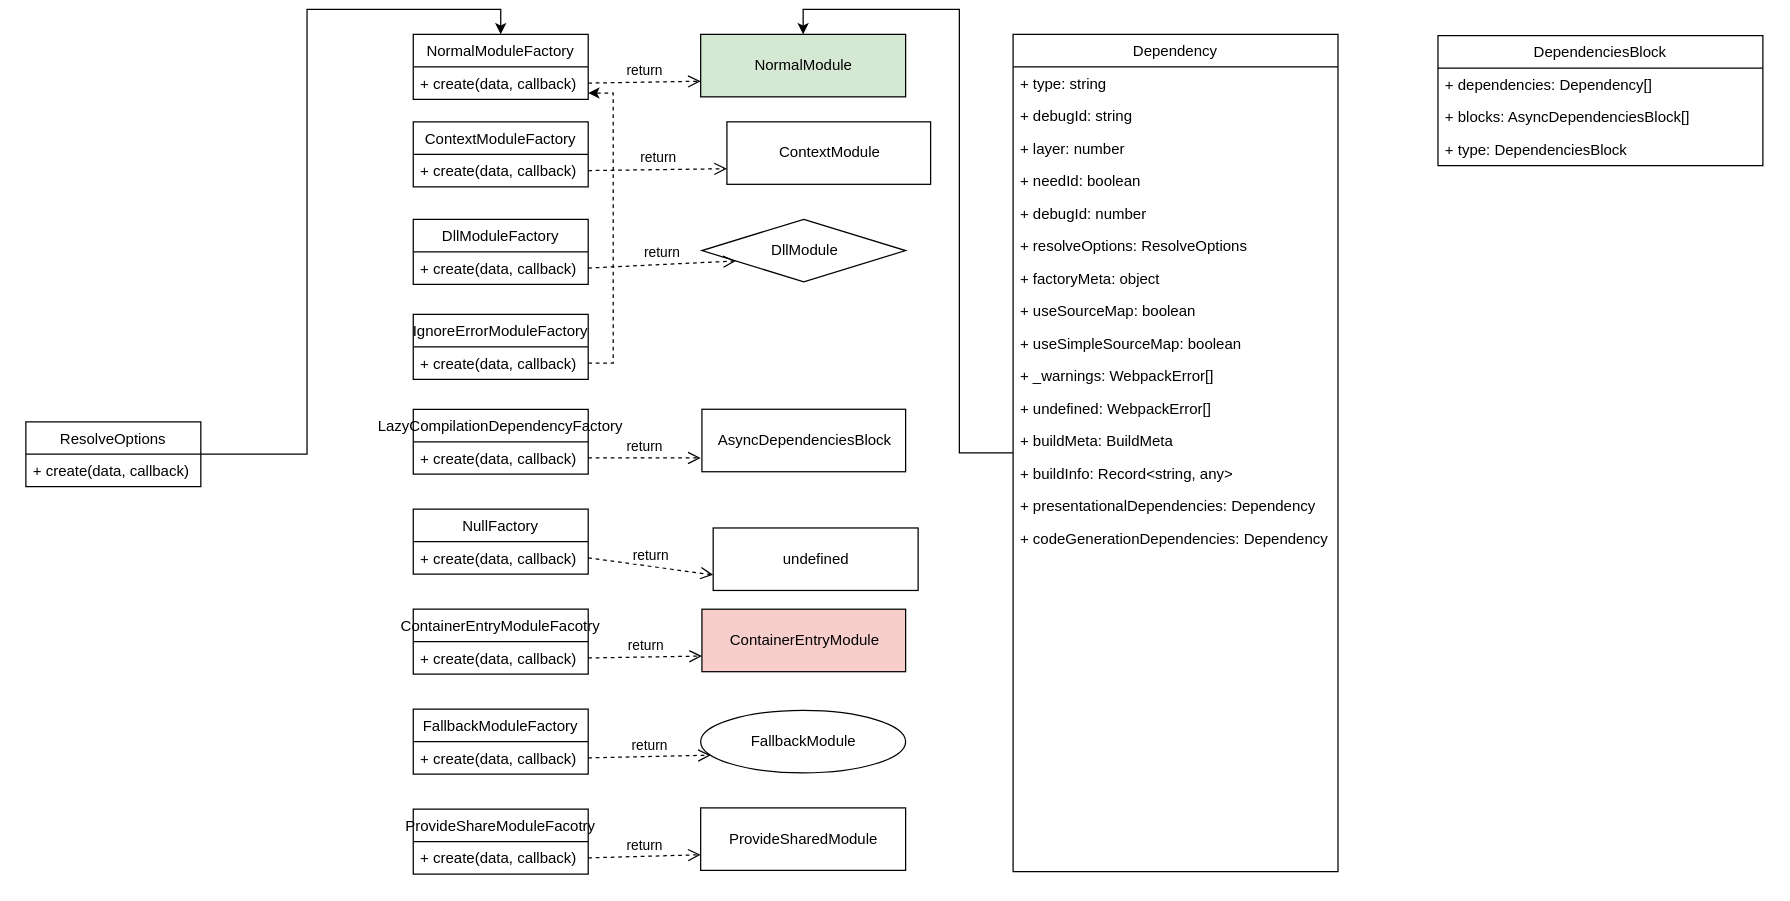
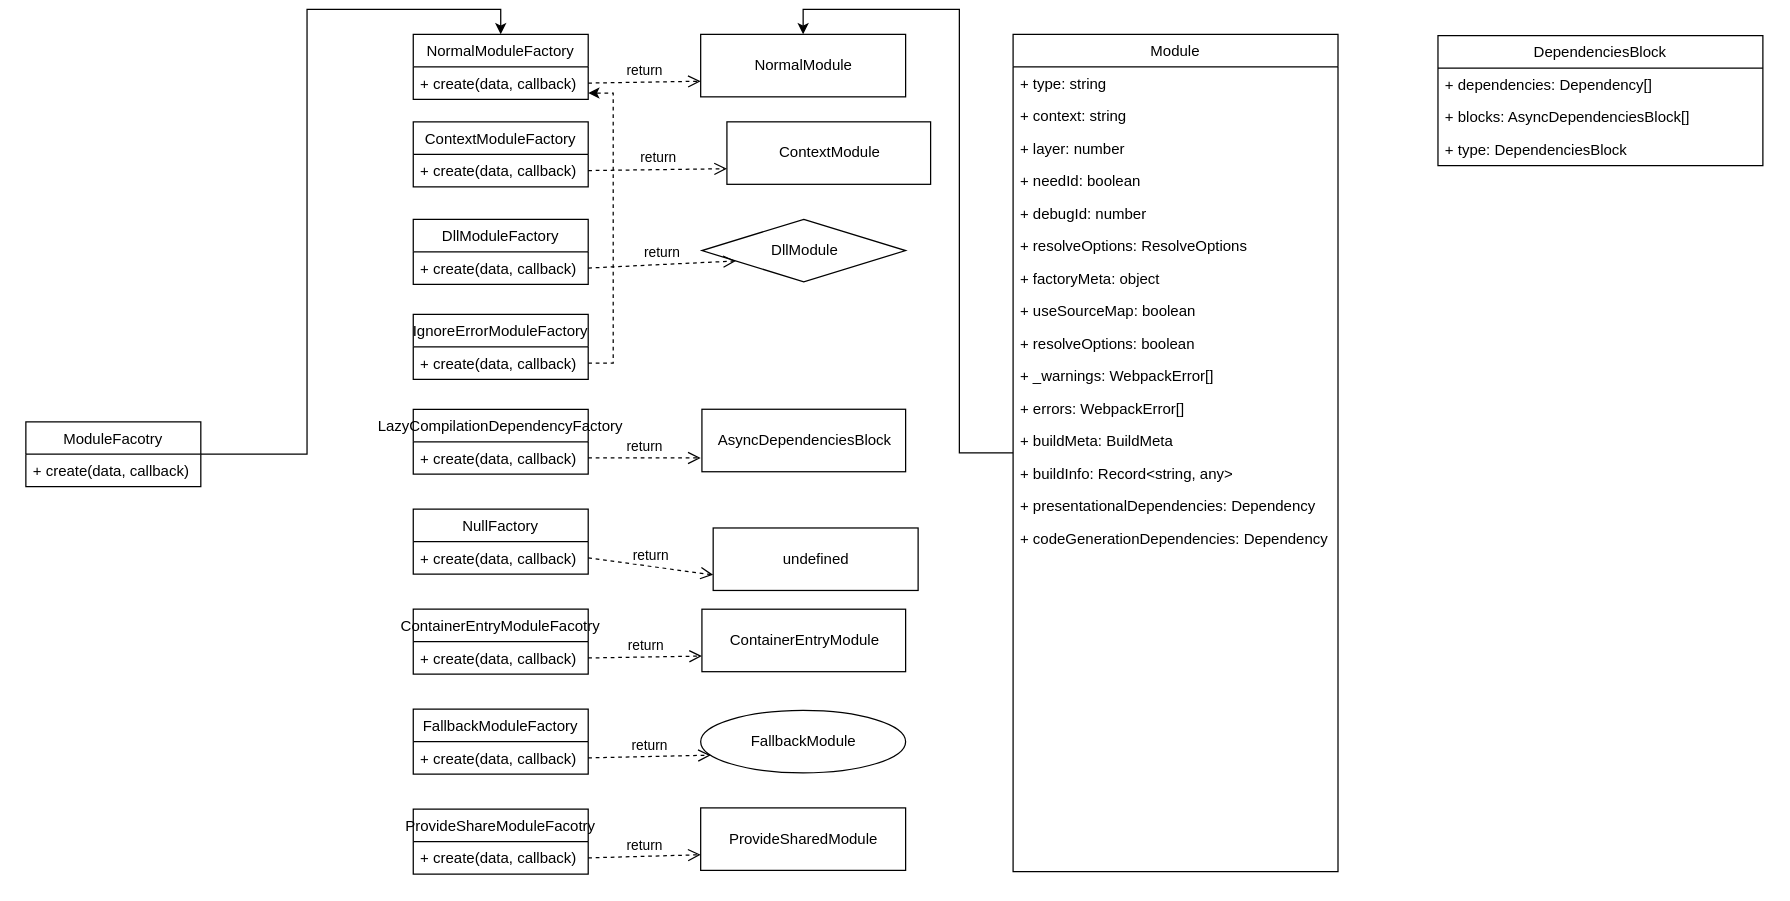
node "Dependency": label "Dependency" -> "Module"
node "NormalModule": fillcolor #d5e8d4 -> #ffffff
node "+ debugId: string": label "+ debugId: string" -> "+ context: string"
node "+ useSimpleSourceMap: boolean": label "+ useSimpleSourceMap: boolean" -> "+ resolveOptions: boolean"
node "+ undefined: WebpackError[]": label "+ undefined: WebpackError[]" -> "+ errors: WebpackError[]"
node "ResolveOptions": label "ResolveOptions" -> "ModuleFacotry"
node "ContainerEntryModule": fillcolor #f8cecc -> #ffffff
